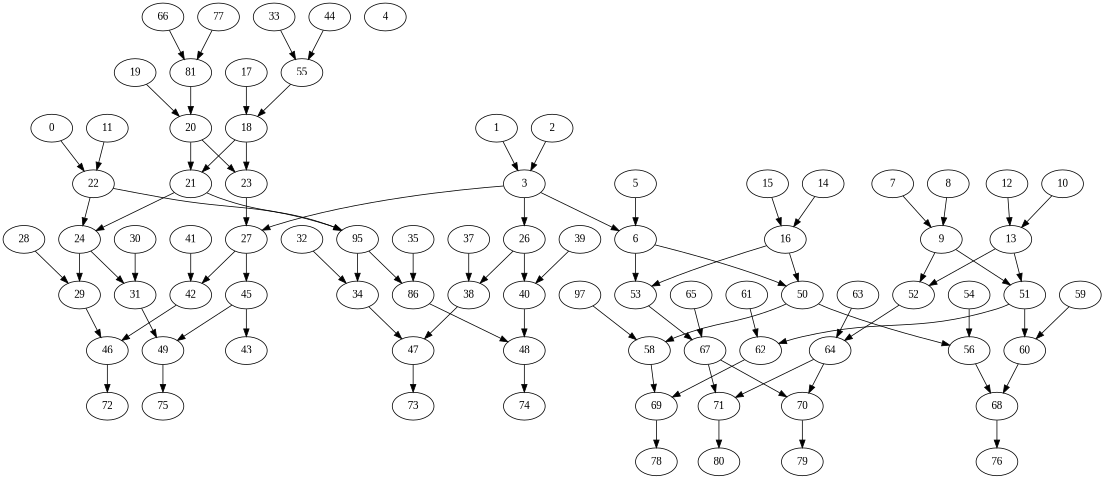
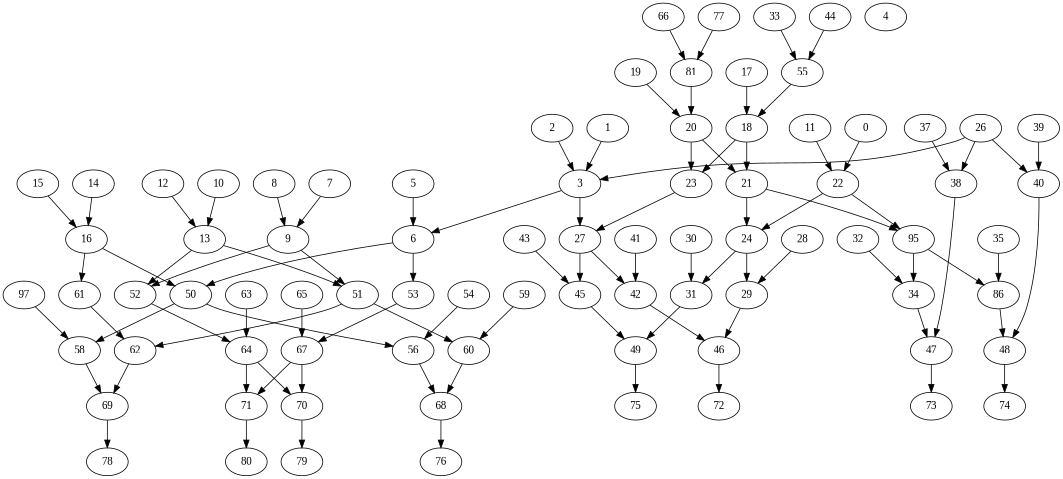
edge "3" -> "26": reversed
edge "16" -> "53": now "16" -> "61"
edge "45" -> "43": reversed
